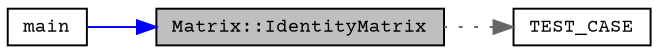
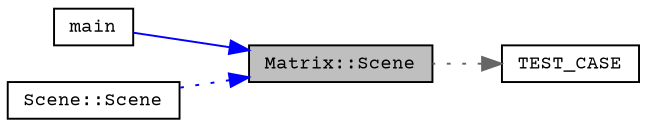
node "Matrix::IdentityMatrix": label "Matrix::IdentityMatrix" -> "Matrix::Scene"
node "Scene::Scene": added
